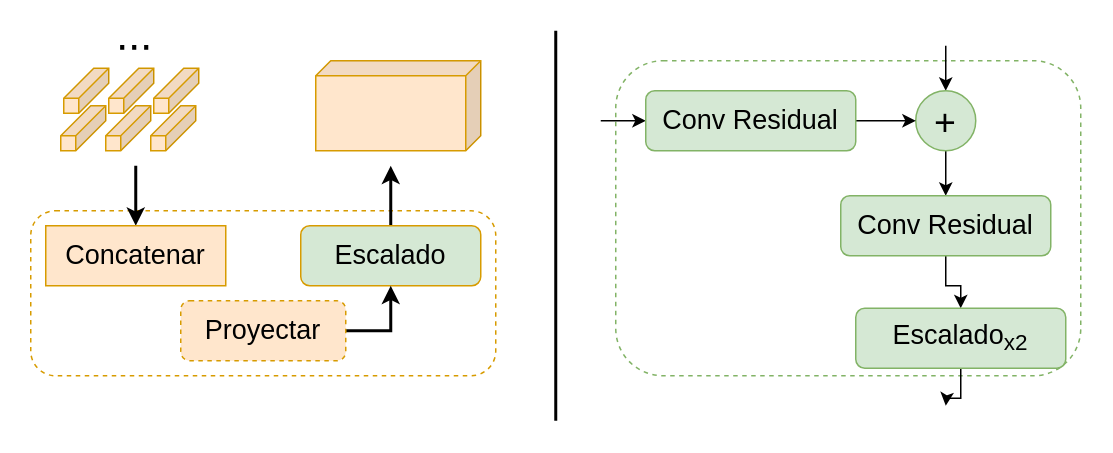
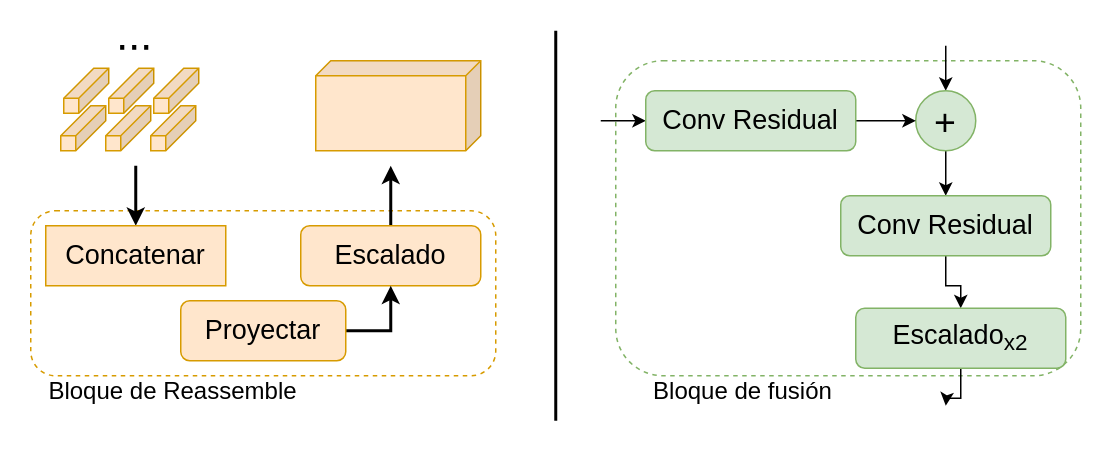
node "Escalado": fillcolor #d5e8d4 -> #ffe6cc
node "Proyectar": style dashed -> solid
node "Bloque de Reassemble": added
node "Bloque de fusión": added
